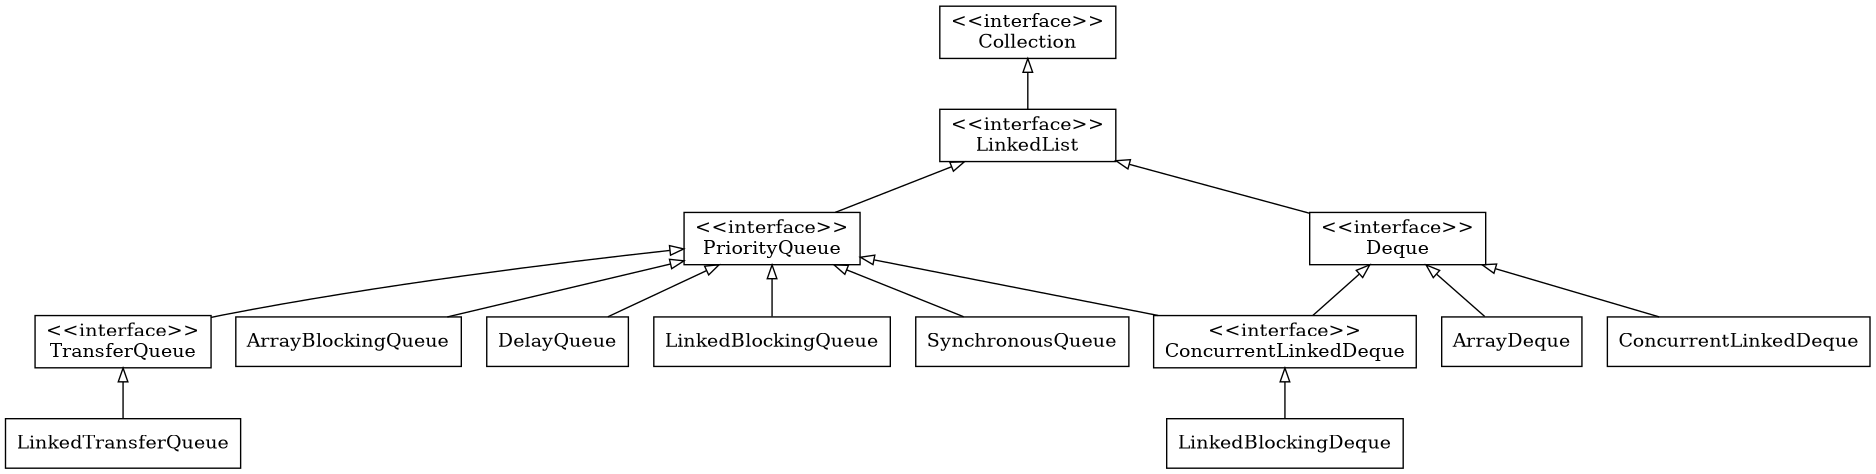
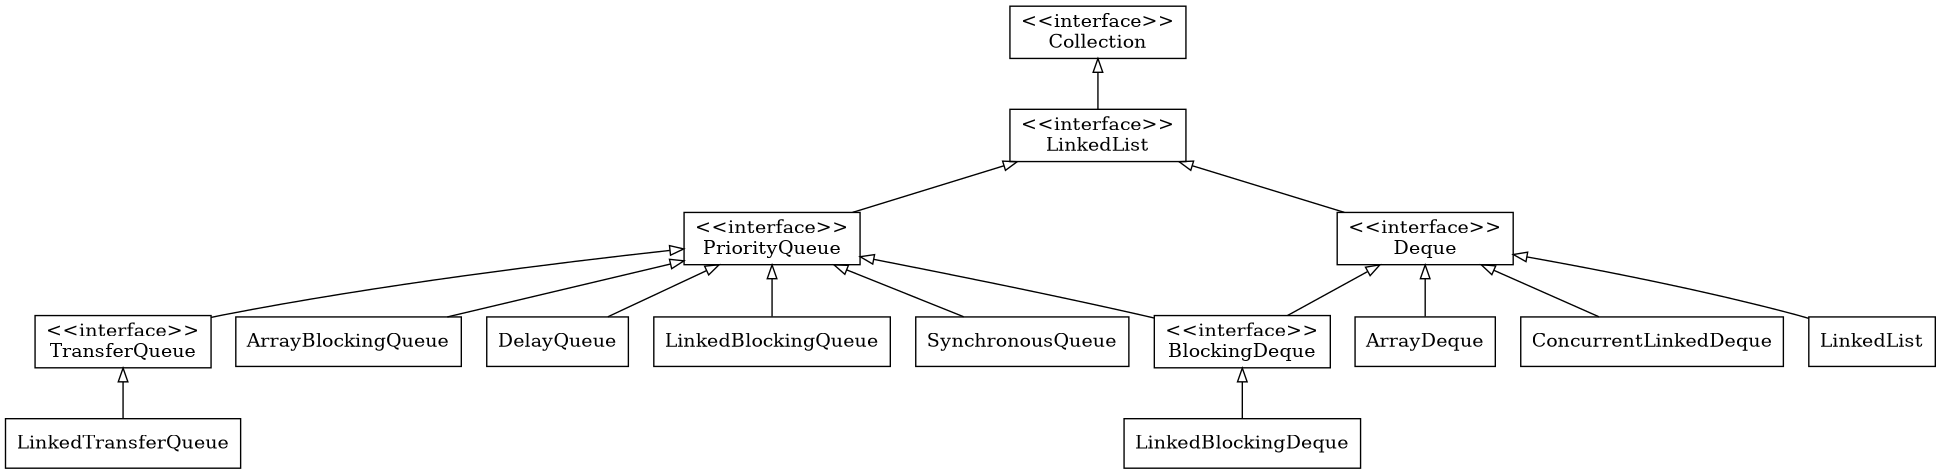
node "<<interface>> ConcurrentLinkedDeque": label "<<interface>> ConcurrentLinkedDeque" -> "<<interface>> BlockingDeque"
node "LinkedList": added
